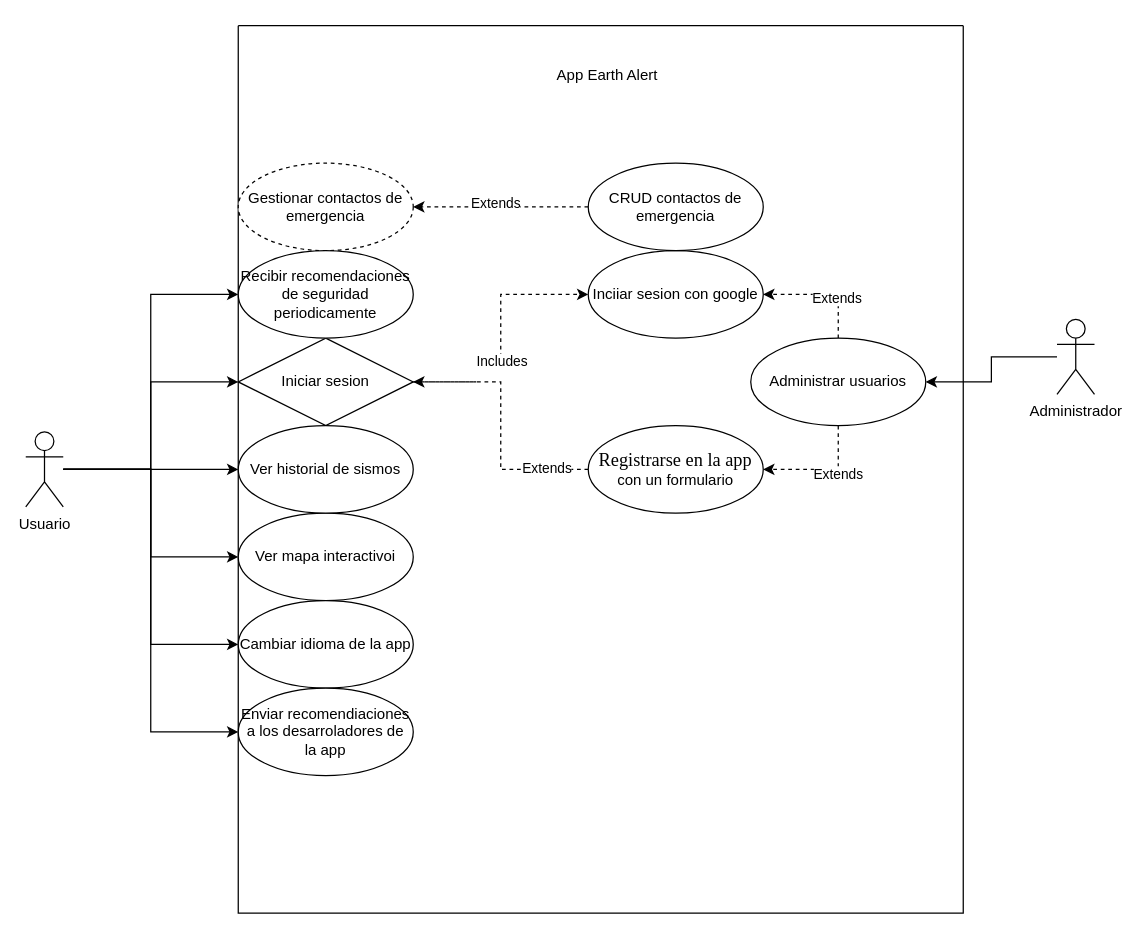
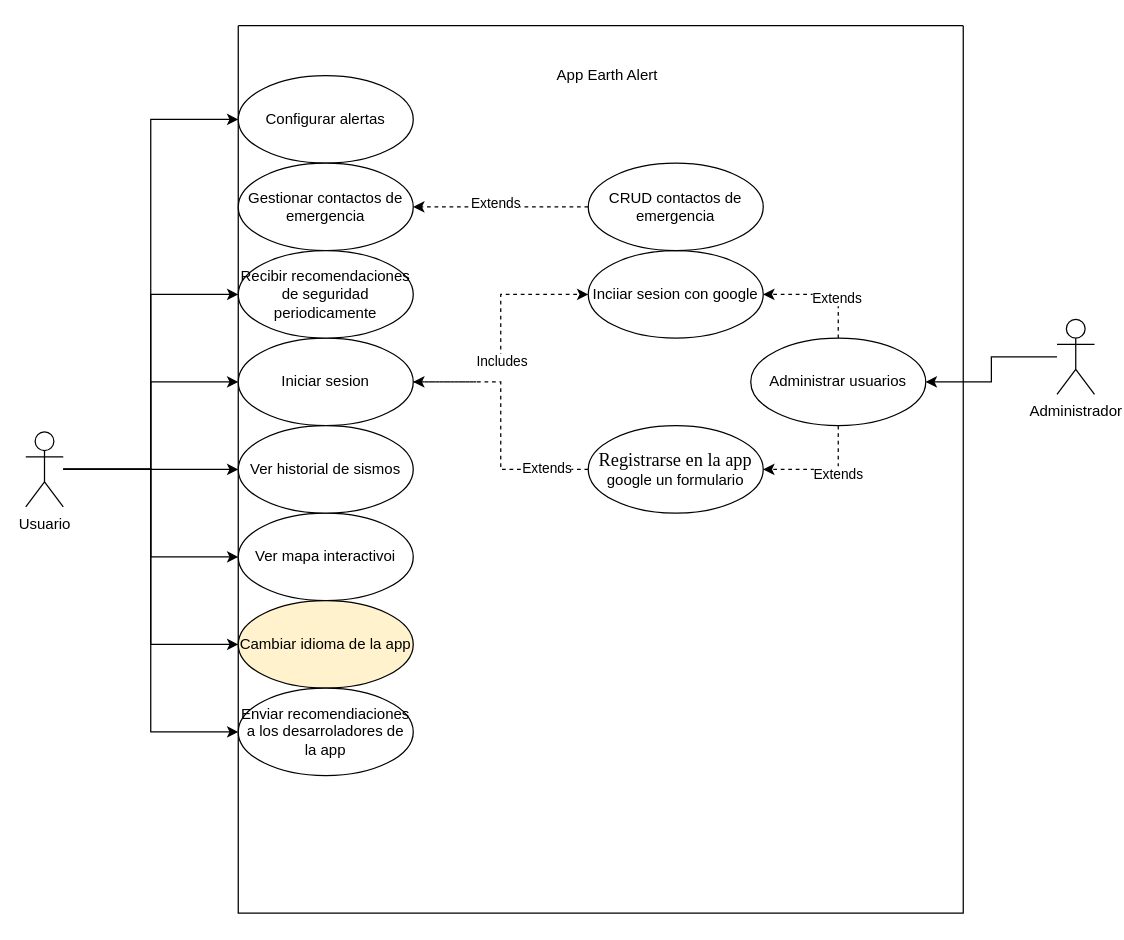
node "Configurar alertas": added
edge "Usuario" -> "Configurar alertas": added
node "Gestionar contactos de emergencia": style dashed -> solid
node "Iniciar sesion": shape diamond -> ellipse
node "Registrarse en la app con un formulario": label "Registrarse en la app con un formulario" -> "Registrarse en la app google un formulario"
node "Cambiar idioma de la app": fillcolor #ffffff -> #fff2cc
